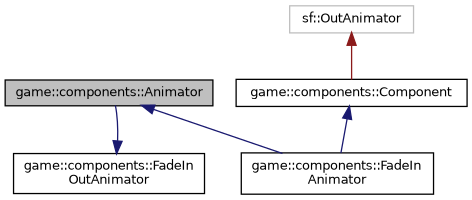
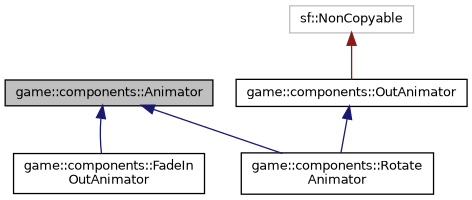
node "sf::OutAnimator": label "sf::OutAnimator" -> "sf::NonCopyable"
node "game::components::Component": label "game::components::Component" -> "game::components::OutAnimator"
edge "game::components::Animator" -> "game::components::FadeIn OutAnimator": reversed
node "game::components::FadeIn Animator": label "game::components::FadeIn Animator" -> "game::components::Rotate Animator"
